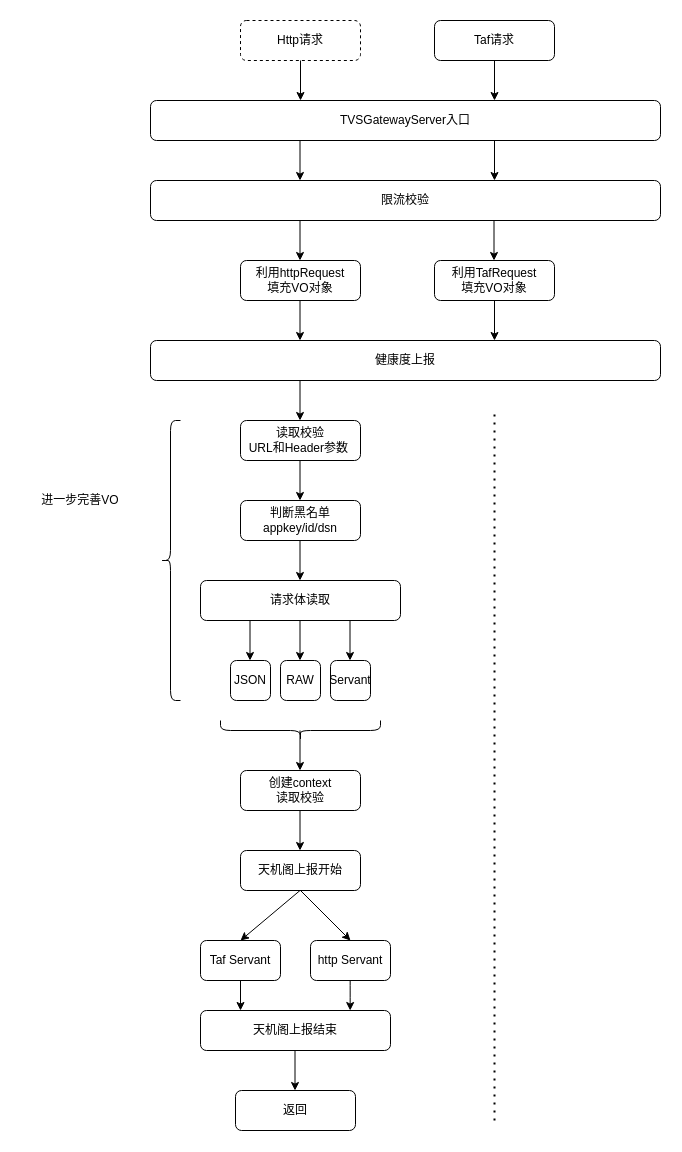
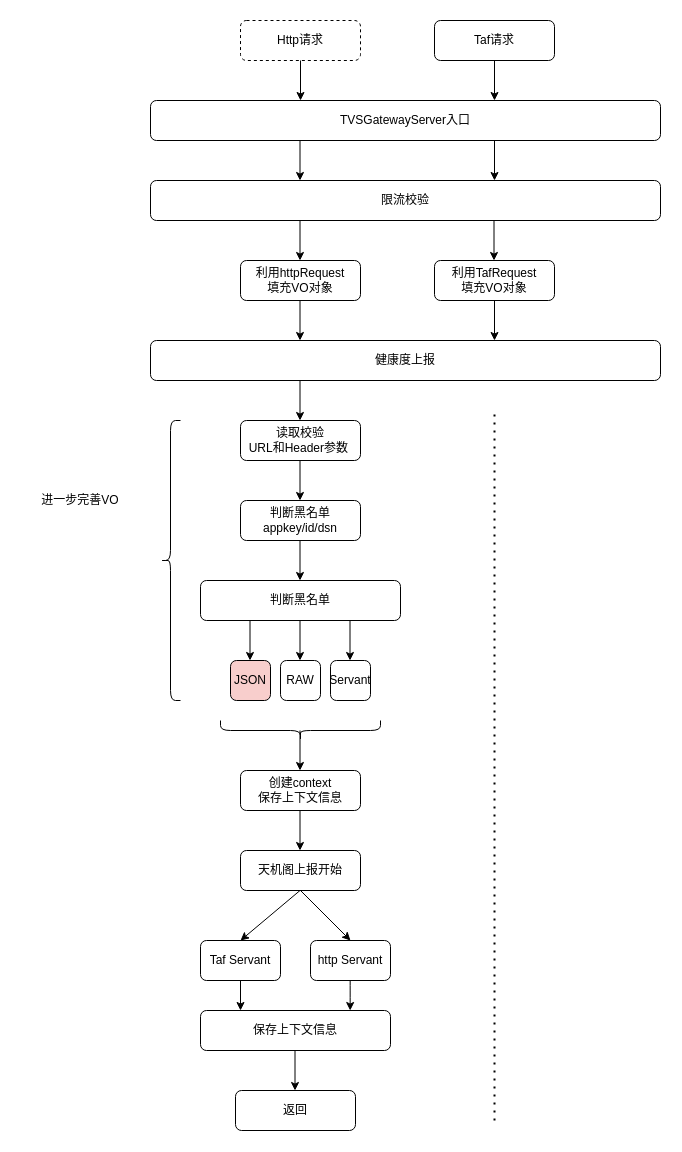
node "请求体读取": label "请求体读取" -> "判断黑名单"
node "JSON": fillcolor #ffffff -> #f8cecc
node "创建context 读取校验": label "创建context 读取校验" -> "创建context 保存上下文信息"
node "天机阁上报结束": label "天机阁上报结束" -> "保存上下文信息"
